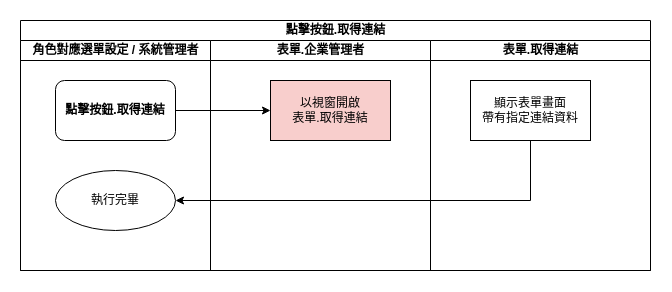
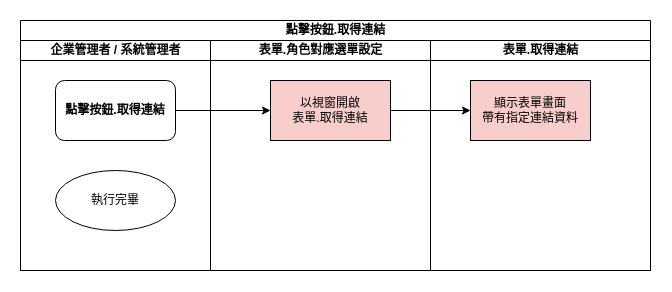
node "角色對應選單設定 / 系統管理者": label "角色對應選單設定 / 系統管理者" -> "企業管理者 / 系統管理者"
node "表單.企業管理者": label "表單.企業管理者" -> "表單.角色對應選單設定"
edge "以視窗開啟 表單.取得連結" -> "顯示表單畫面 帶有指定連結資料": added
node "顯示表單畫面 帶有指定連結資料": fillcolor #ffffff -> #f8cecc
edge "顯示表單畫面 帶有指定連結資料" -> "執行完畢": removed
